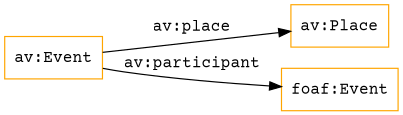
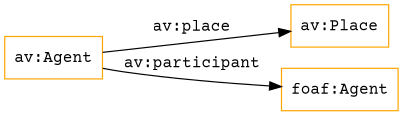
node "av:Event": label "av:Event" -> "av:Agent"
node "foaf:Event": label "foaf:Event" -> "foaf:Agent"
